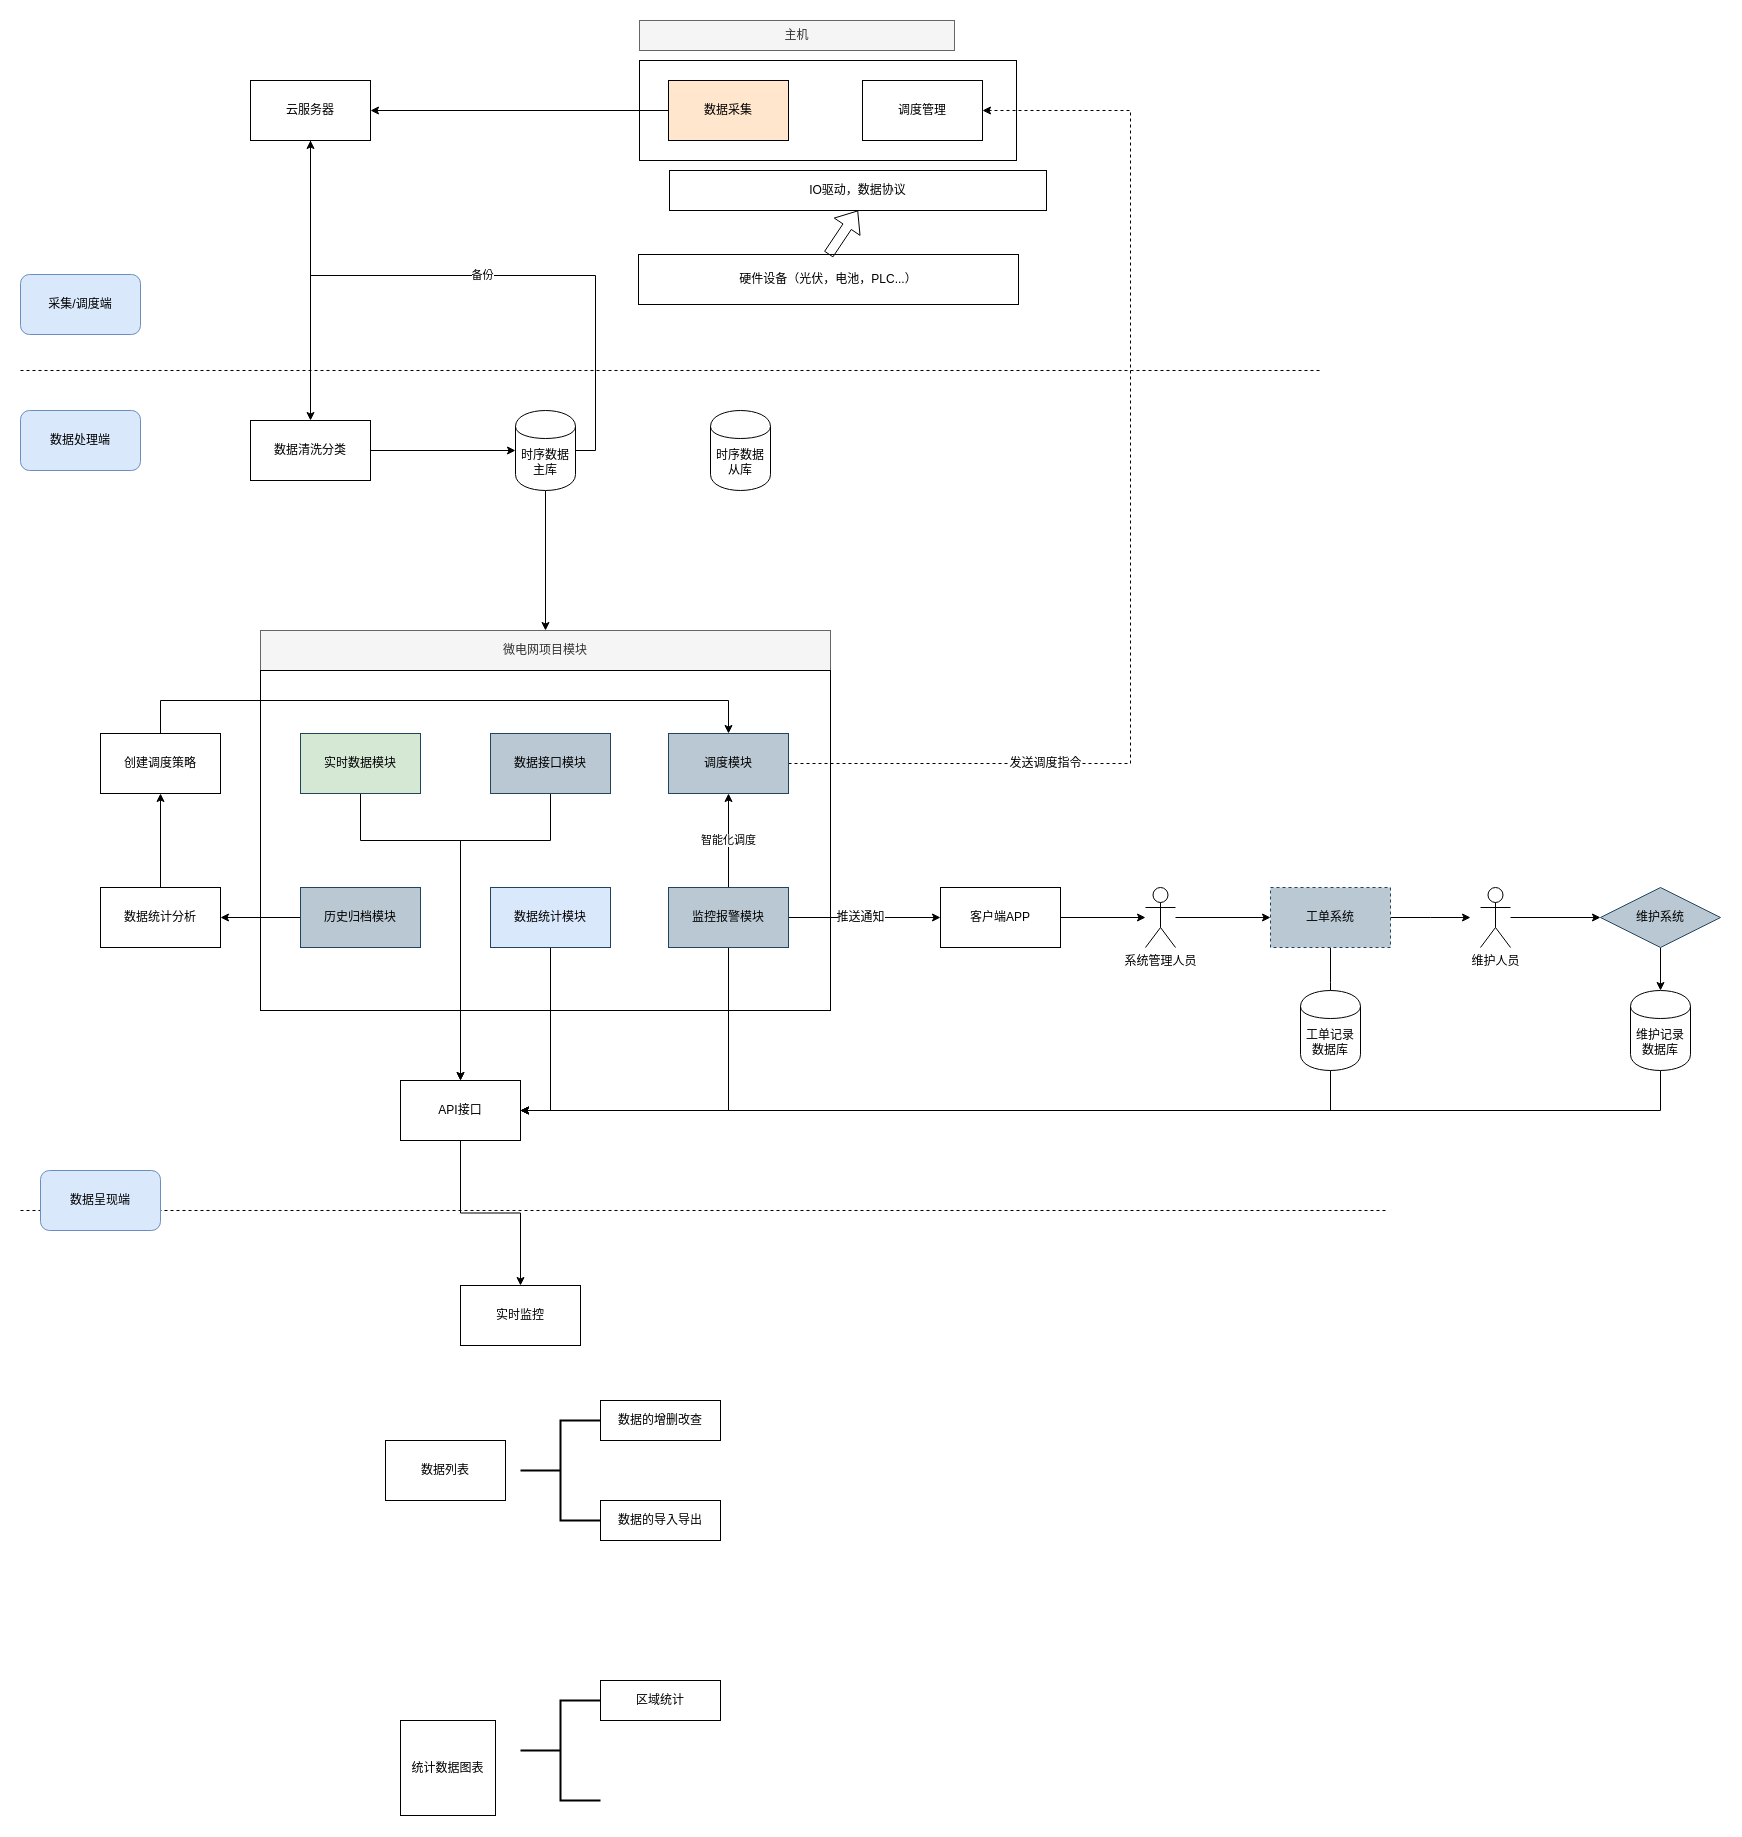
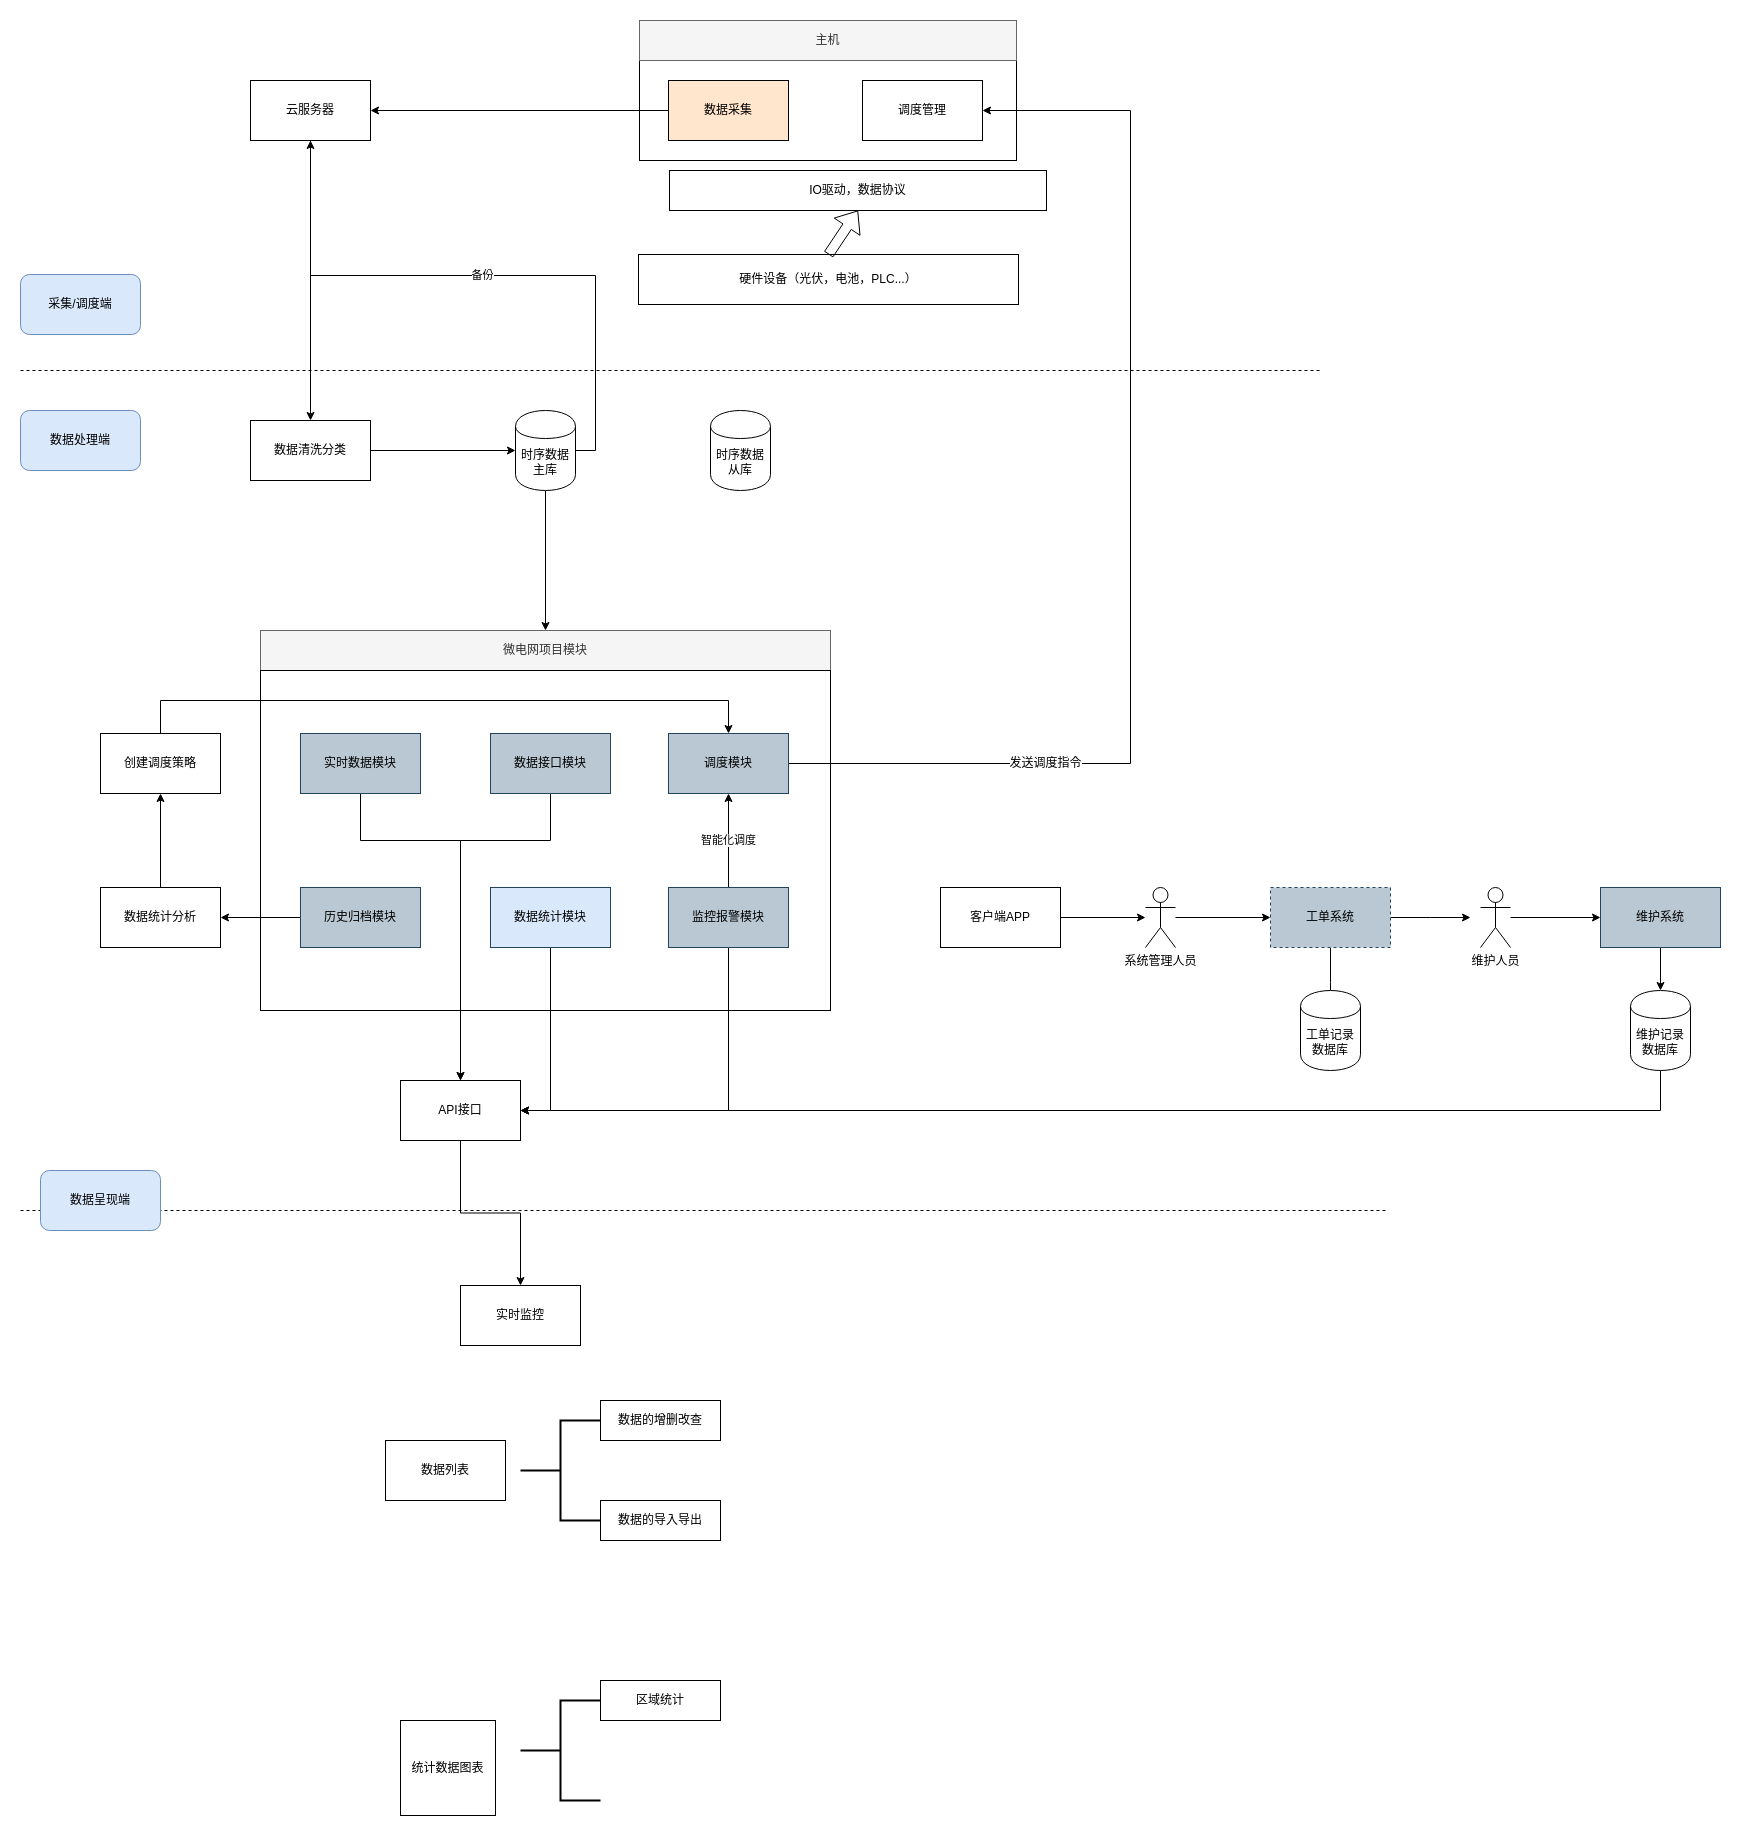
node "主机": size 315x30 -> 377x40
edge "调度模块" -> "调度管理": style dashed -> solid
node "实时数据模块": fillcolor #d5e8d4 -> #bac8d3
edge "监控报警模块" -> "客户端APP": removed, label "推送通知"
node "维护系统": shape diamond -> rectangle
edge "工单记录数据库" -> "API接口": removed
